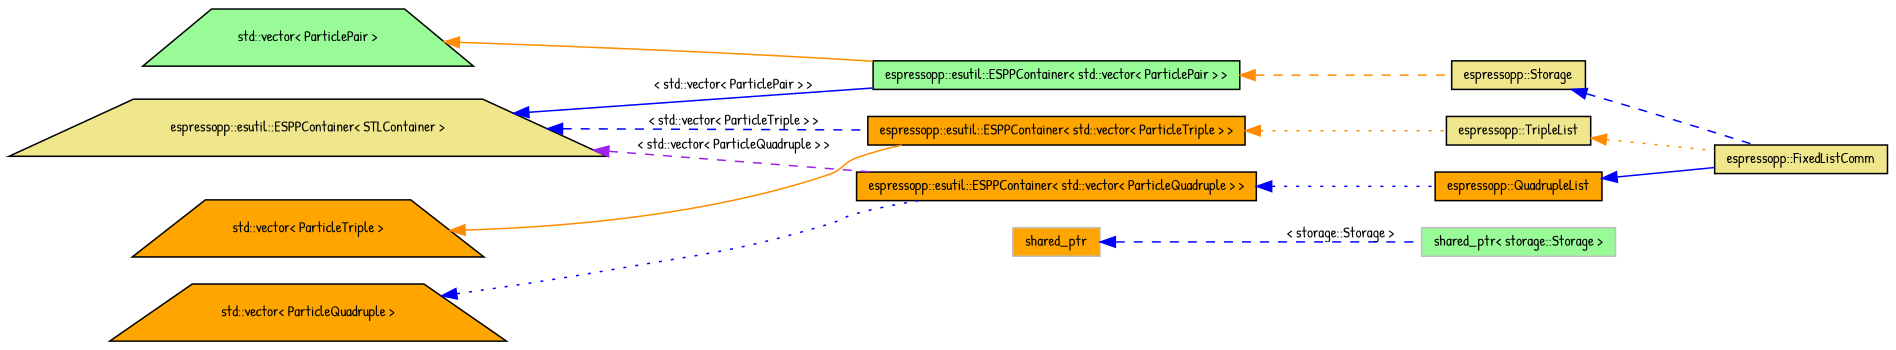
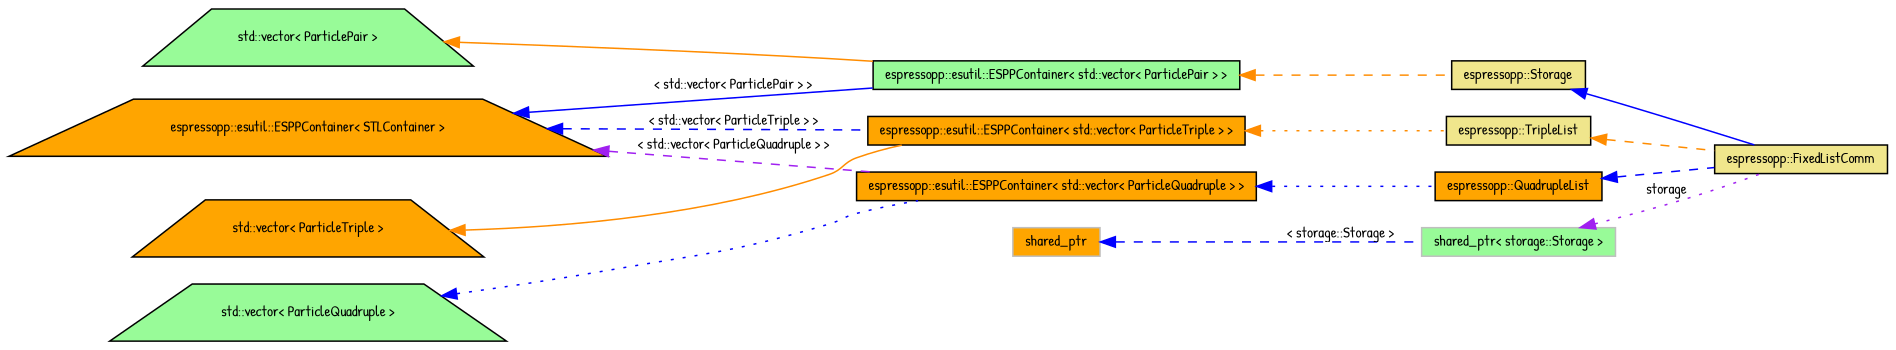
edge "espressopp::FixedListComm" -> "espressopp::Storage": style dashed -> solid
node "espressopp::esutil::ESPPContainer< STLContainer >": fillcolor khaki -> orange
edge "espressopp::FixedListComm" -> "espressopp::TripleList": style dotted -> dashed
edge "espressopp::FixedListComm" -> "espressopp::QuadrupleList": style solid -> dashed
edge "espressopp::FixedListComm" -> "shared_ptr< storage::Storage >": added, label "storage"
node "std::vector< ParticleQuadruple >": fillcolor orange -> palegreen
